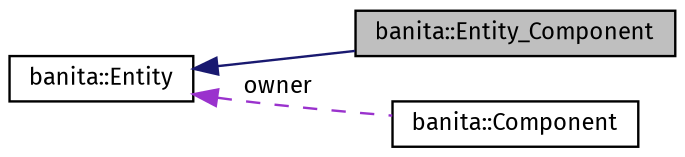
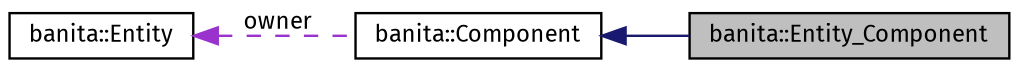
edge "banita::Entity_Component" -> "banita::Entity": now "banita::Entity_Component" -> "banita::Component"
